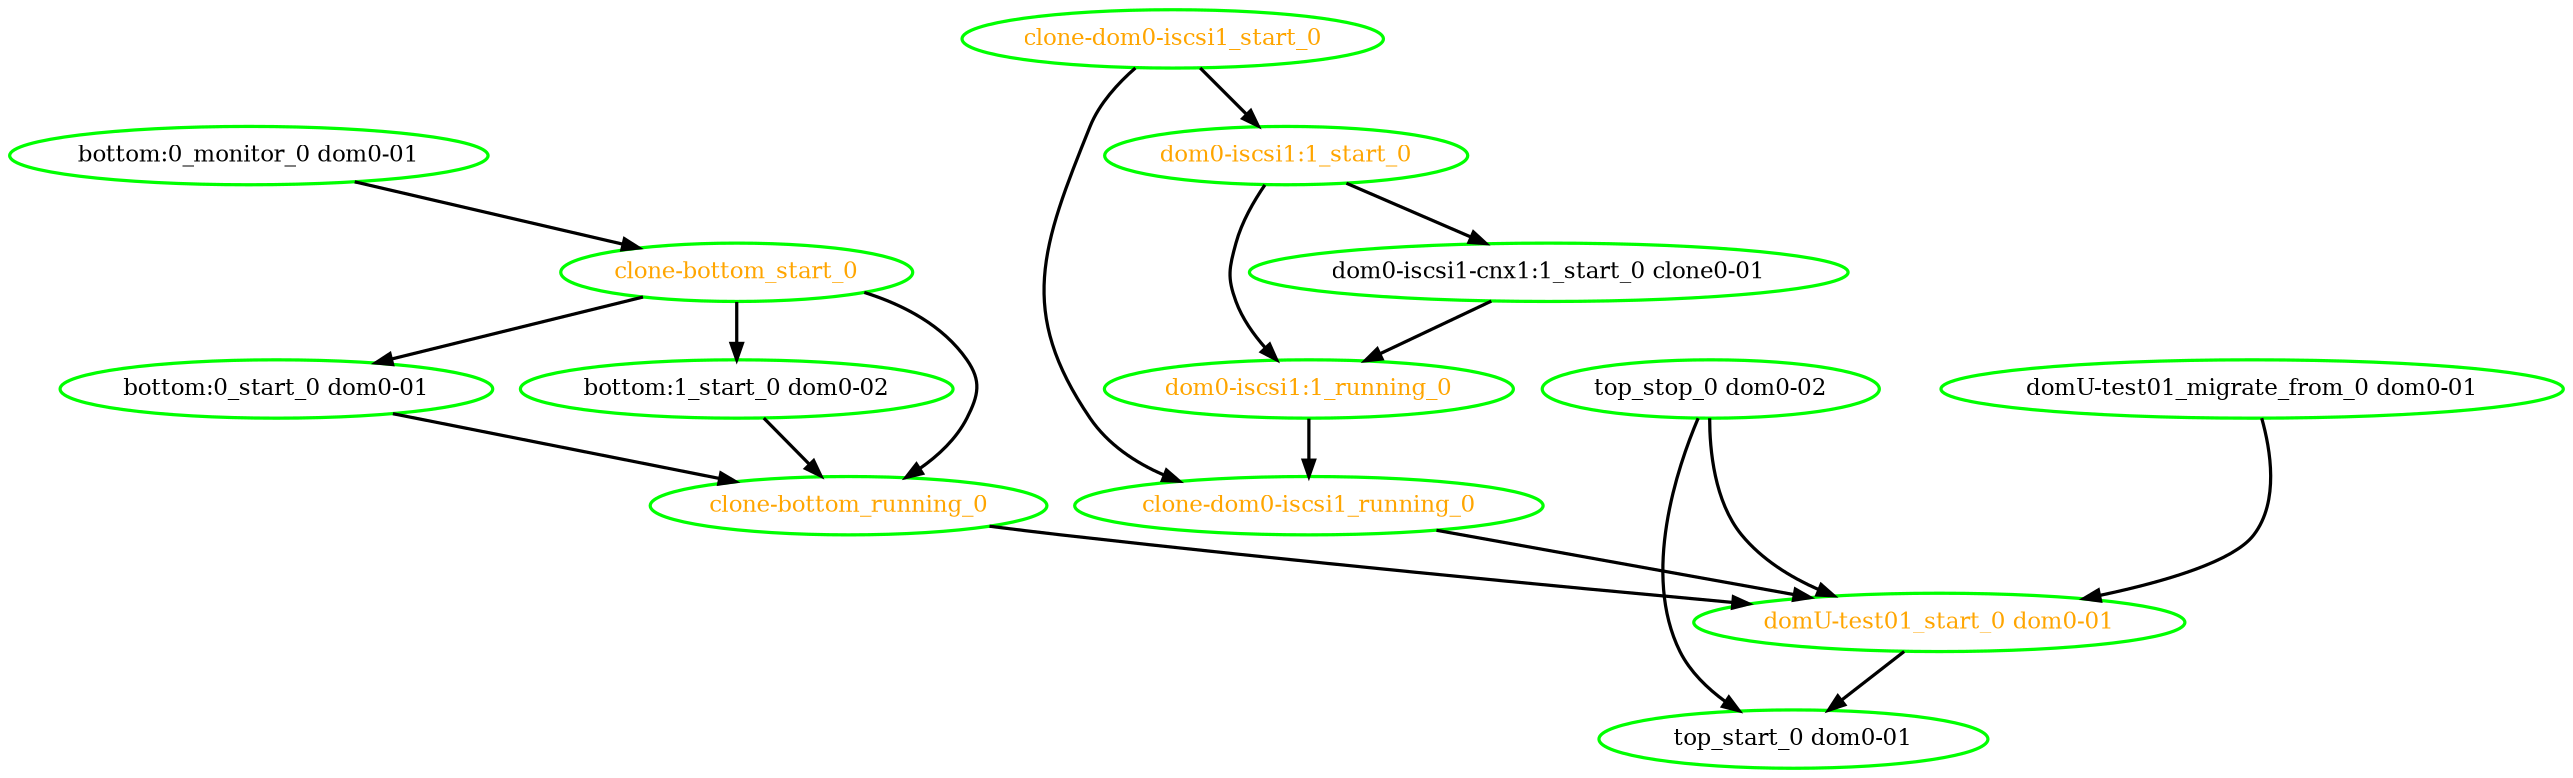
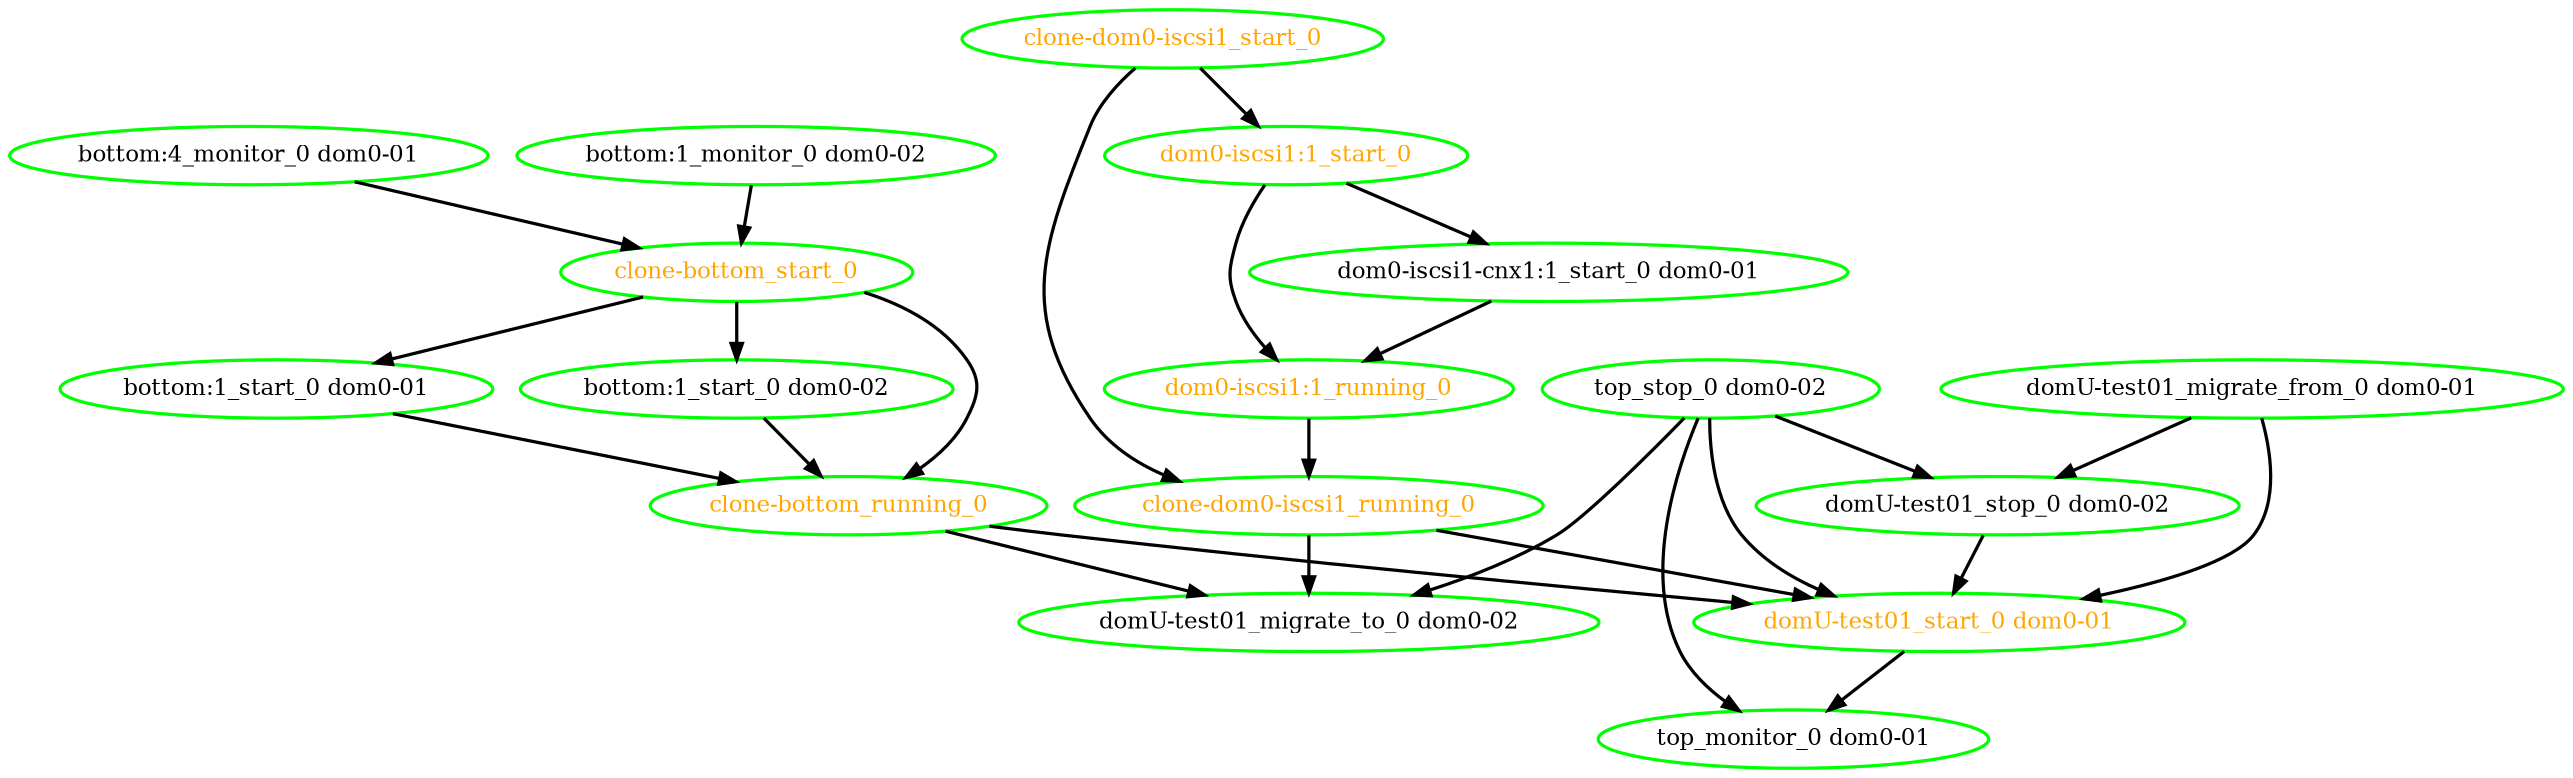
node "bottom:0_monitor_0 dom0-01": label "bottom:0_monitor_0 dom0-01" -> "bottom:4_monitor_0 dom0-01"
node "bottom:1_monitor_0 dom0-02": added
node "dom0-iscsi1-cnx1:1_start_0 clone0-01": label "dom0-iscsi1-cnx1:1_start_0 clone0-01" -> "dom0-iscsi1-cnx1:1_start_0 dom0-01"
node "bottom:0_start_0 dom0-01": label "bottom:0_start_0 dom0-01" -> "bottom:1_start_0 dom0-01"
node "domU-test01_stop_0 dom0-02": added
node "domU-test01_migrate_to_0 dom0-02": added
node "top_start_0 dom0-01": label "top_start_0 dom0-01" -> "top_monitor_0 dom0-01"
